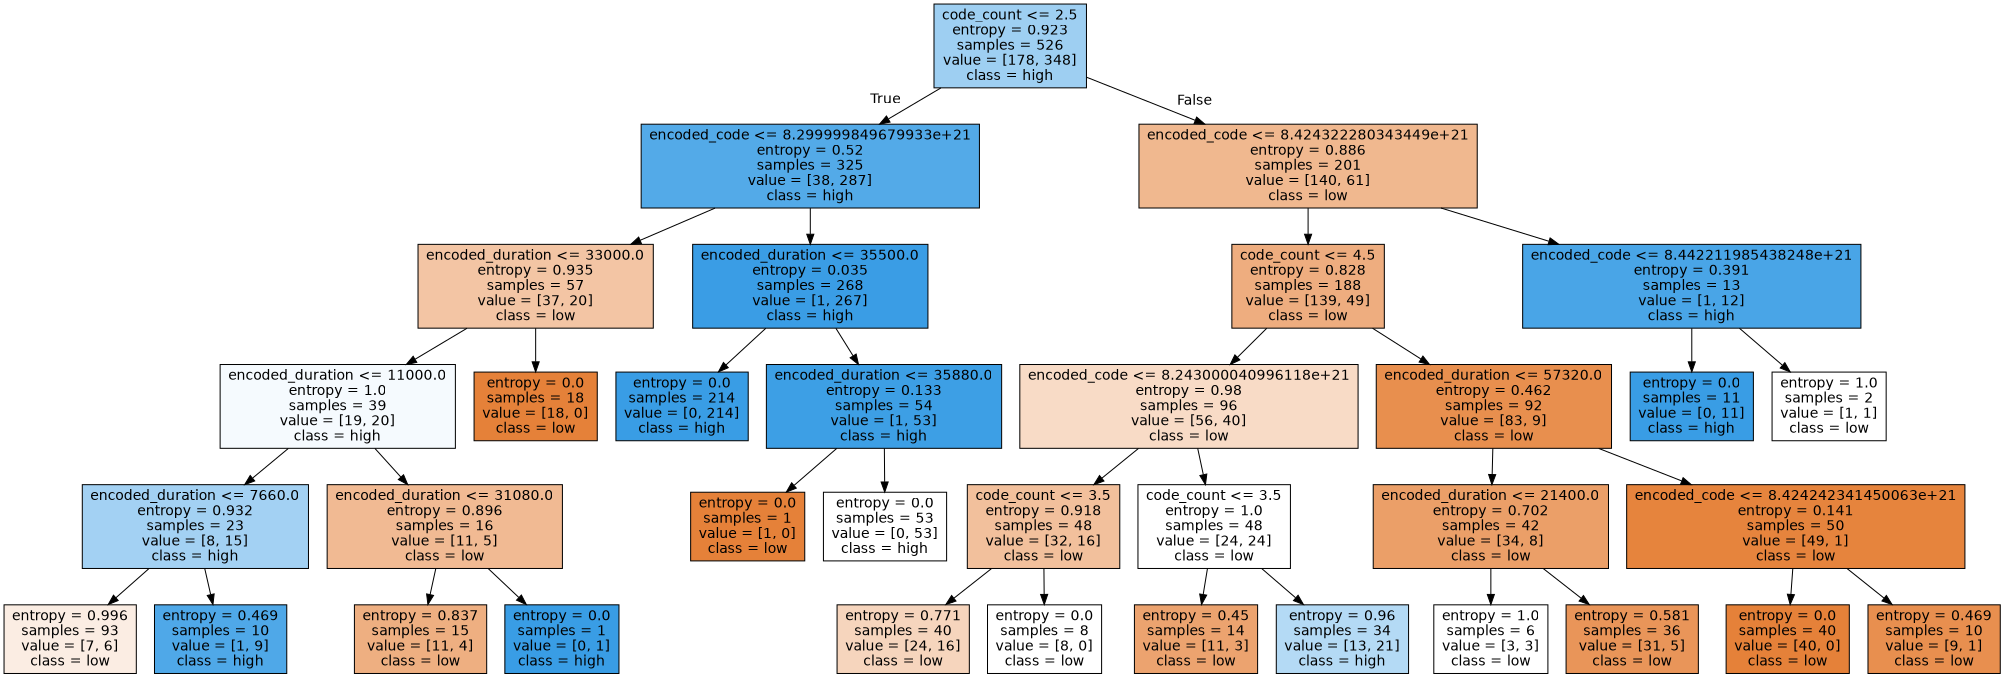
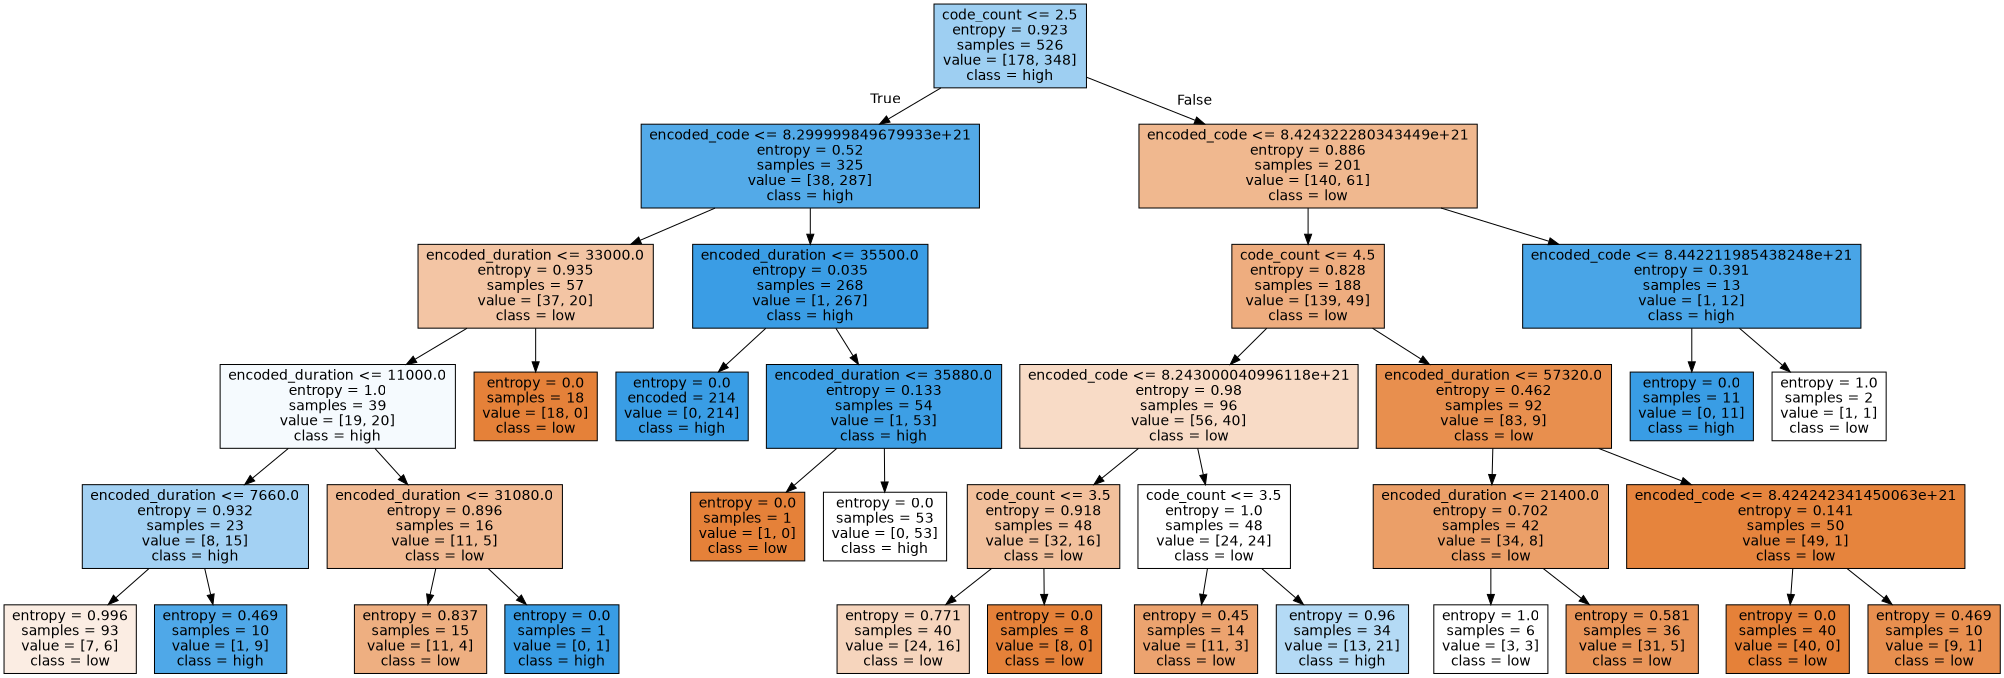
node "entropy = 0.0 samples = 214 value = [0, 214] class = high": label "entropy = 0.0 samples = 214 value = [0, 214] class = high" -> "entropy = 0.0 encoded = 214 value = [0, 214] class = high"
node "entropy = 0.0 samples = 8 value = [8, 0] class = low": fillcolor #ffffff -> #e58139
